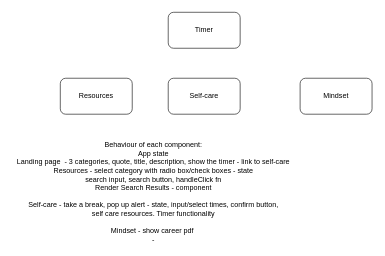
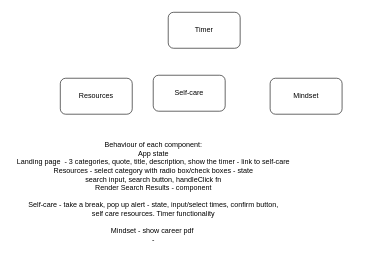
node "Self-care": moved (204, 96) -> (189, 93)
node "Mindset": moved (336, 96) -> (306, 96)
